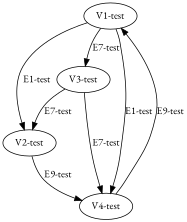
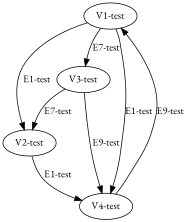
edge "V3-test" -> "V4-test": label "E7-test" -> "E9-test"
edge "V2-test" -> "V4-test": label "E9-test" -> "E1-test"
